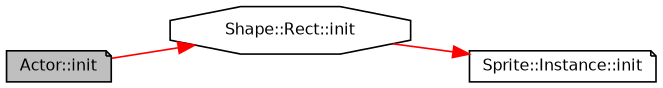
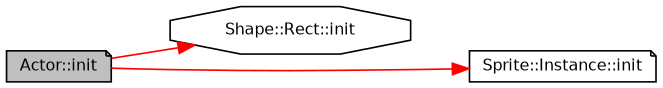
edge "Shape::Rect::init" -> "Sprite::Instance::init": now "Actor::init" -> "Sprite::Instance::init"
